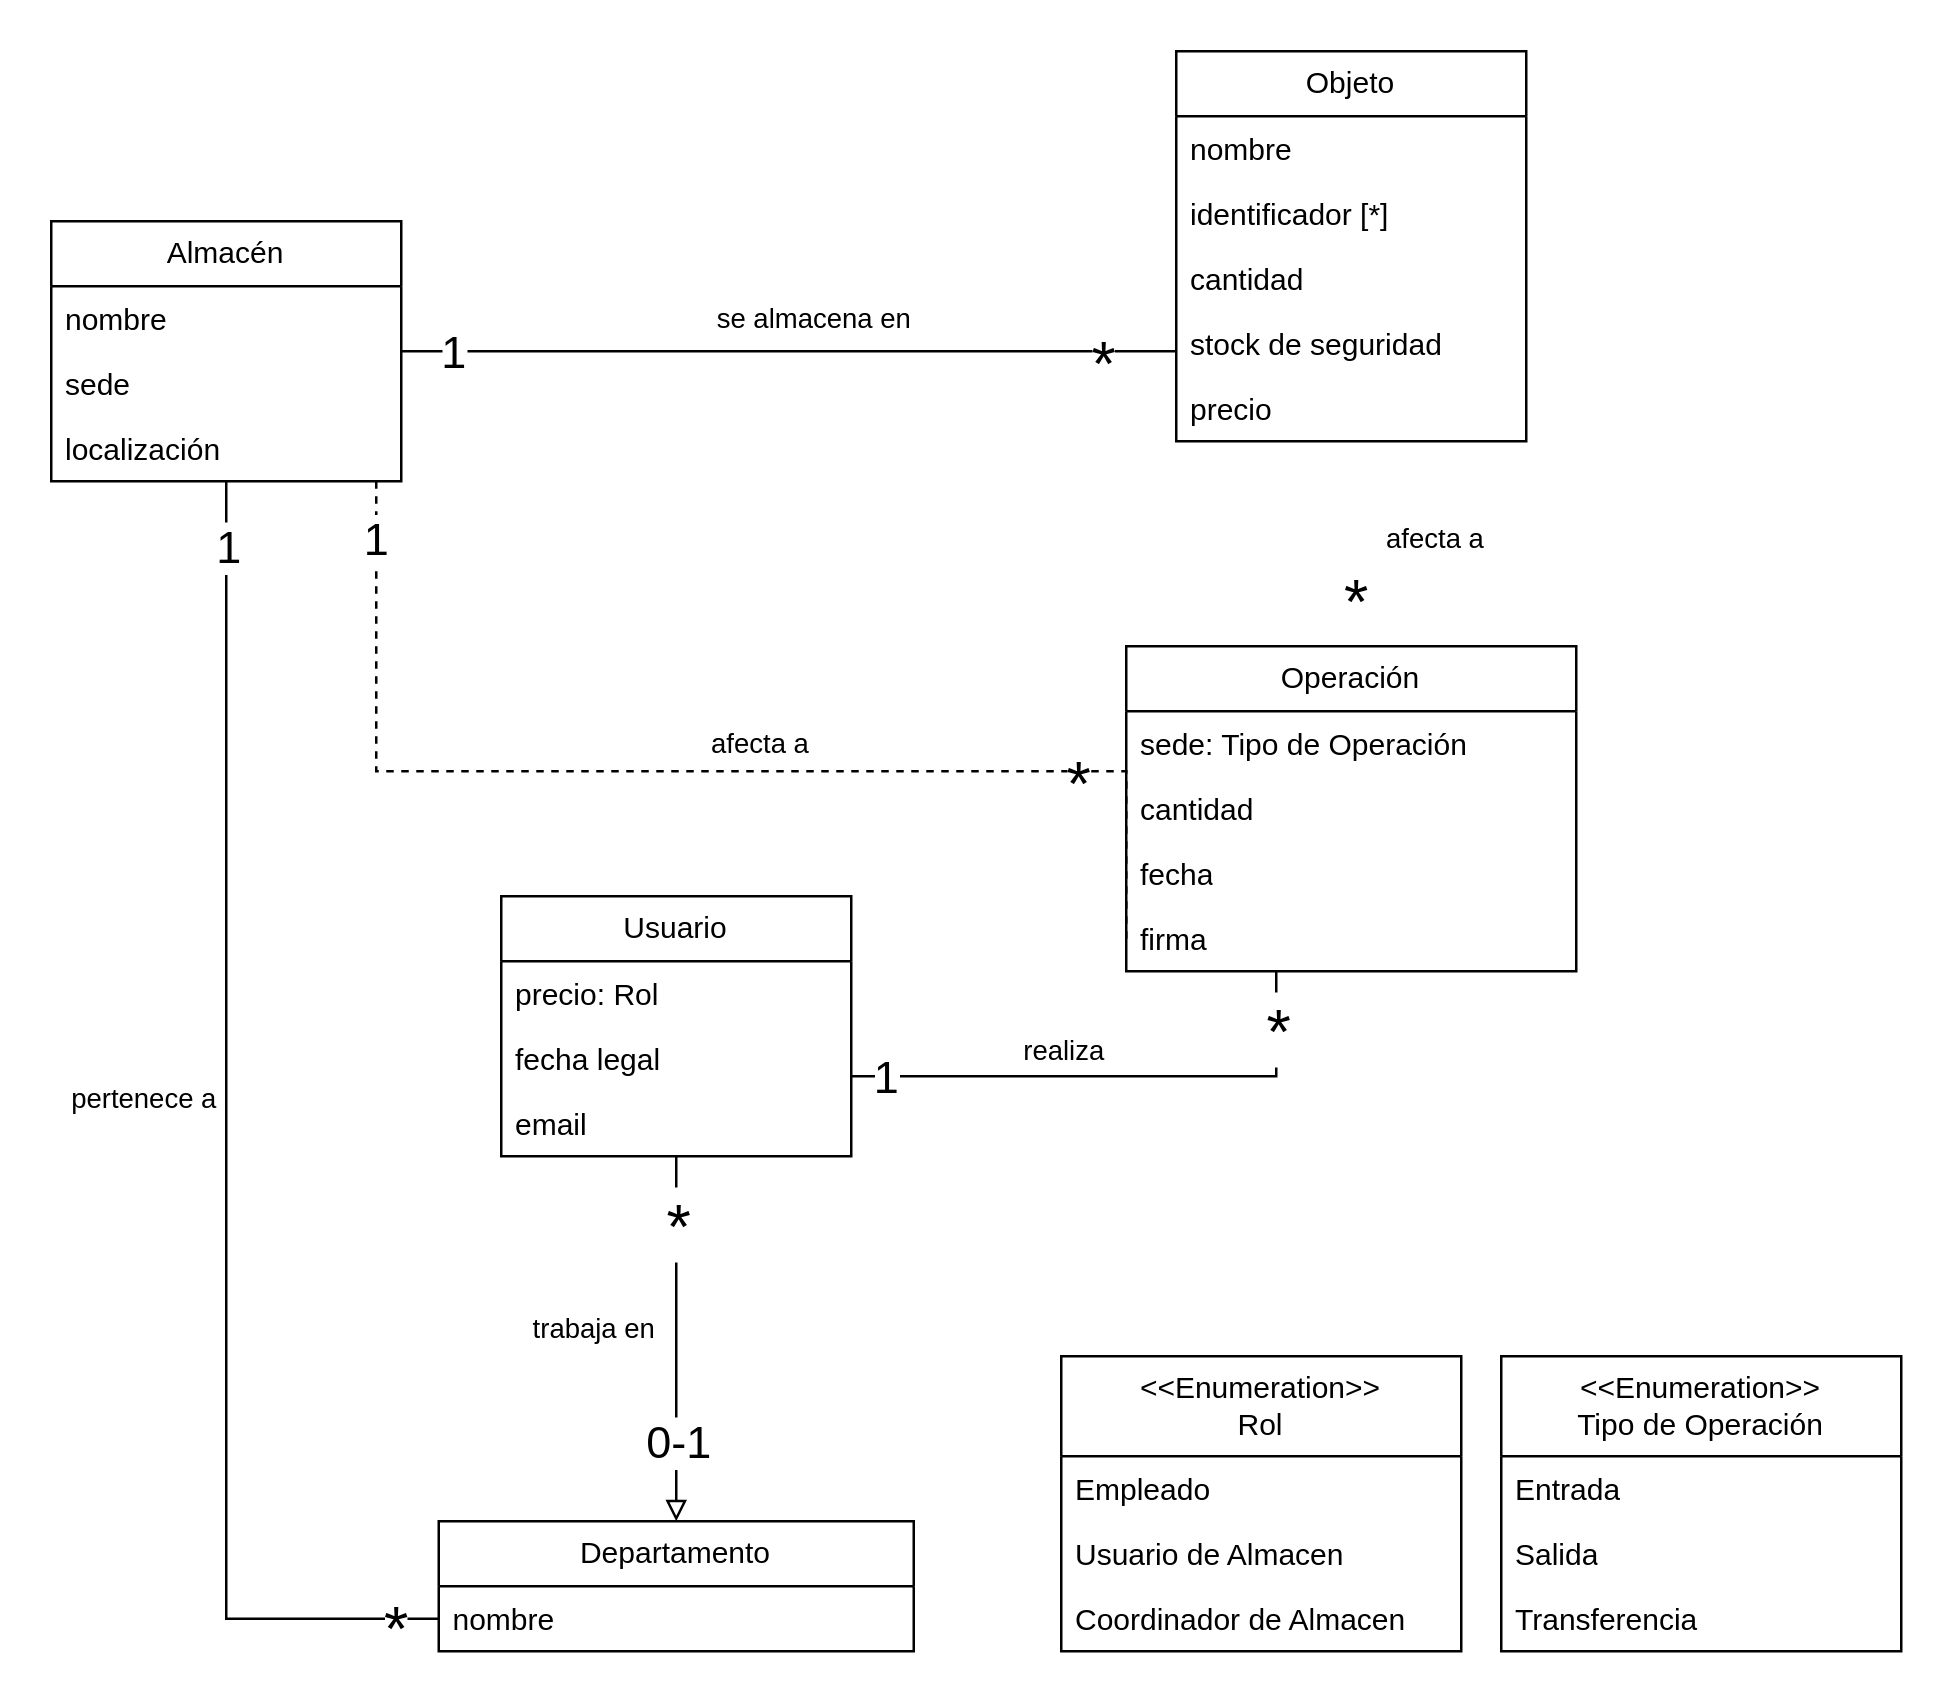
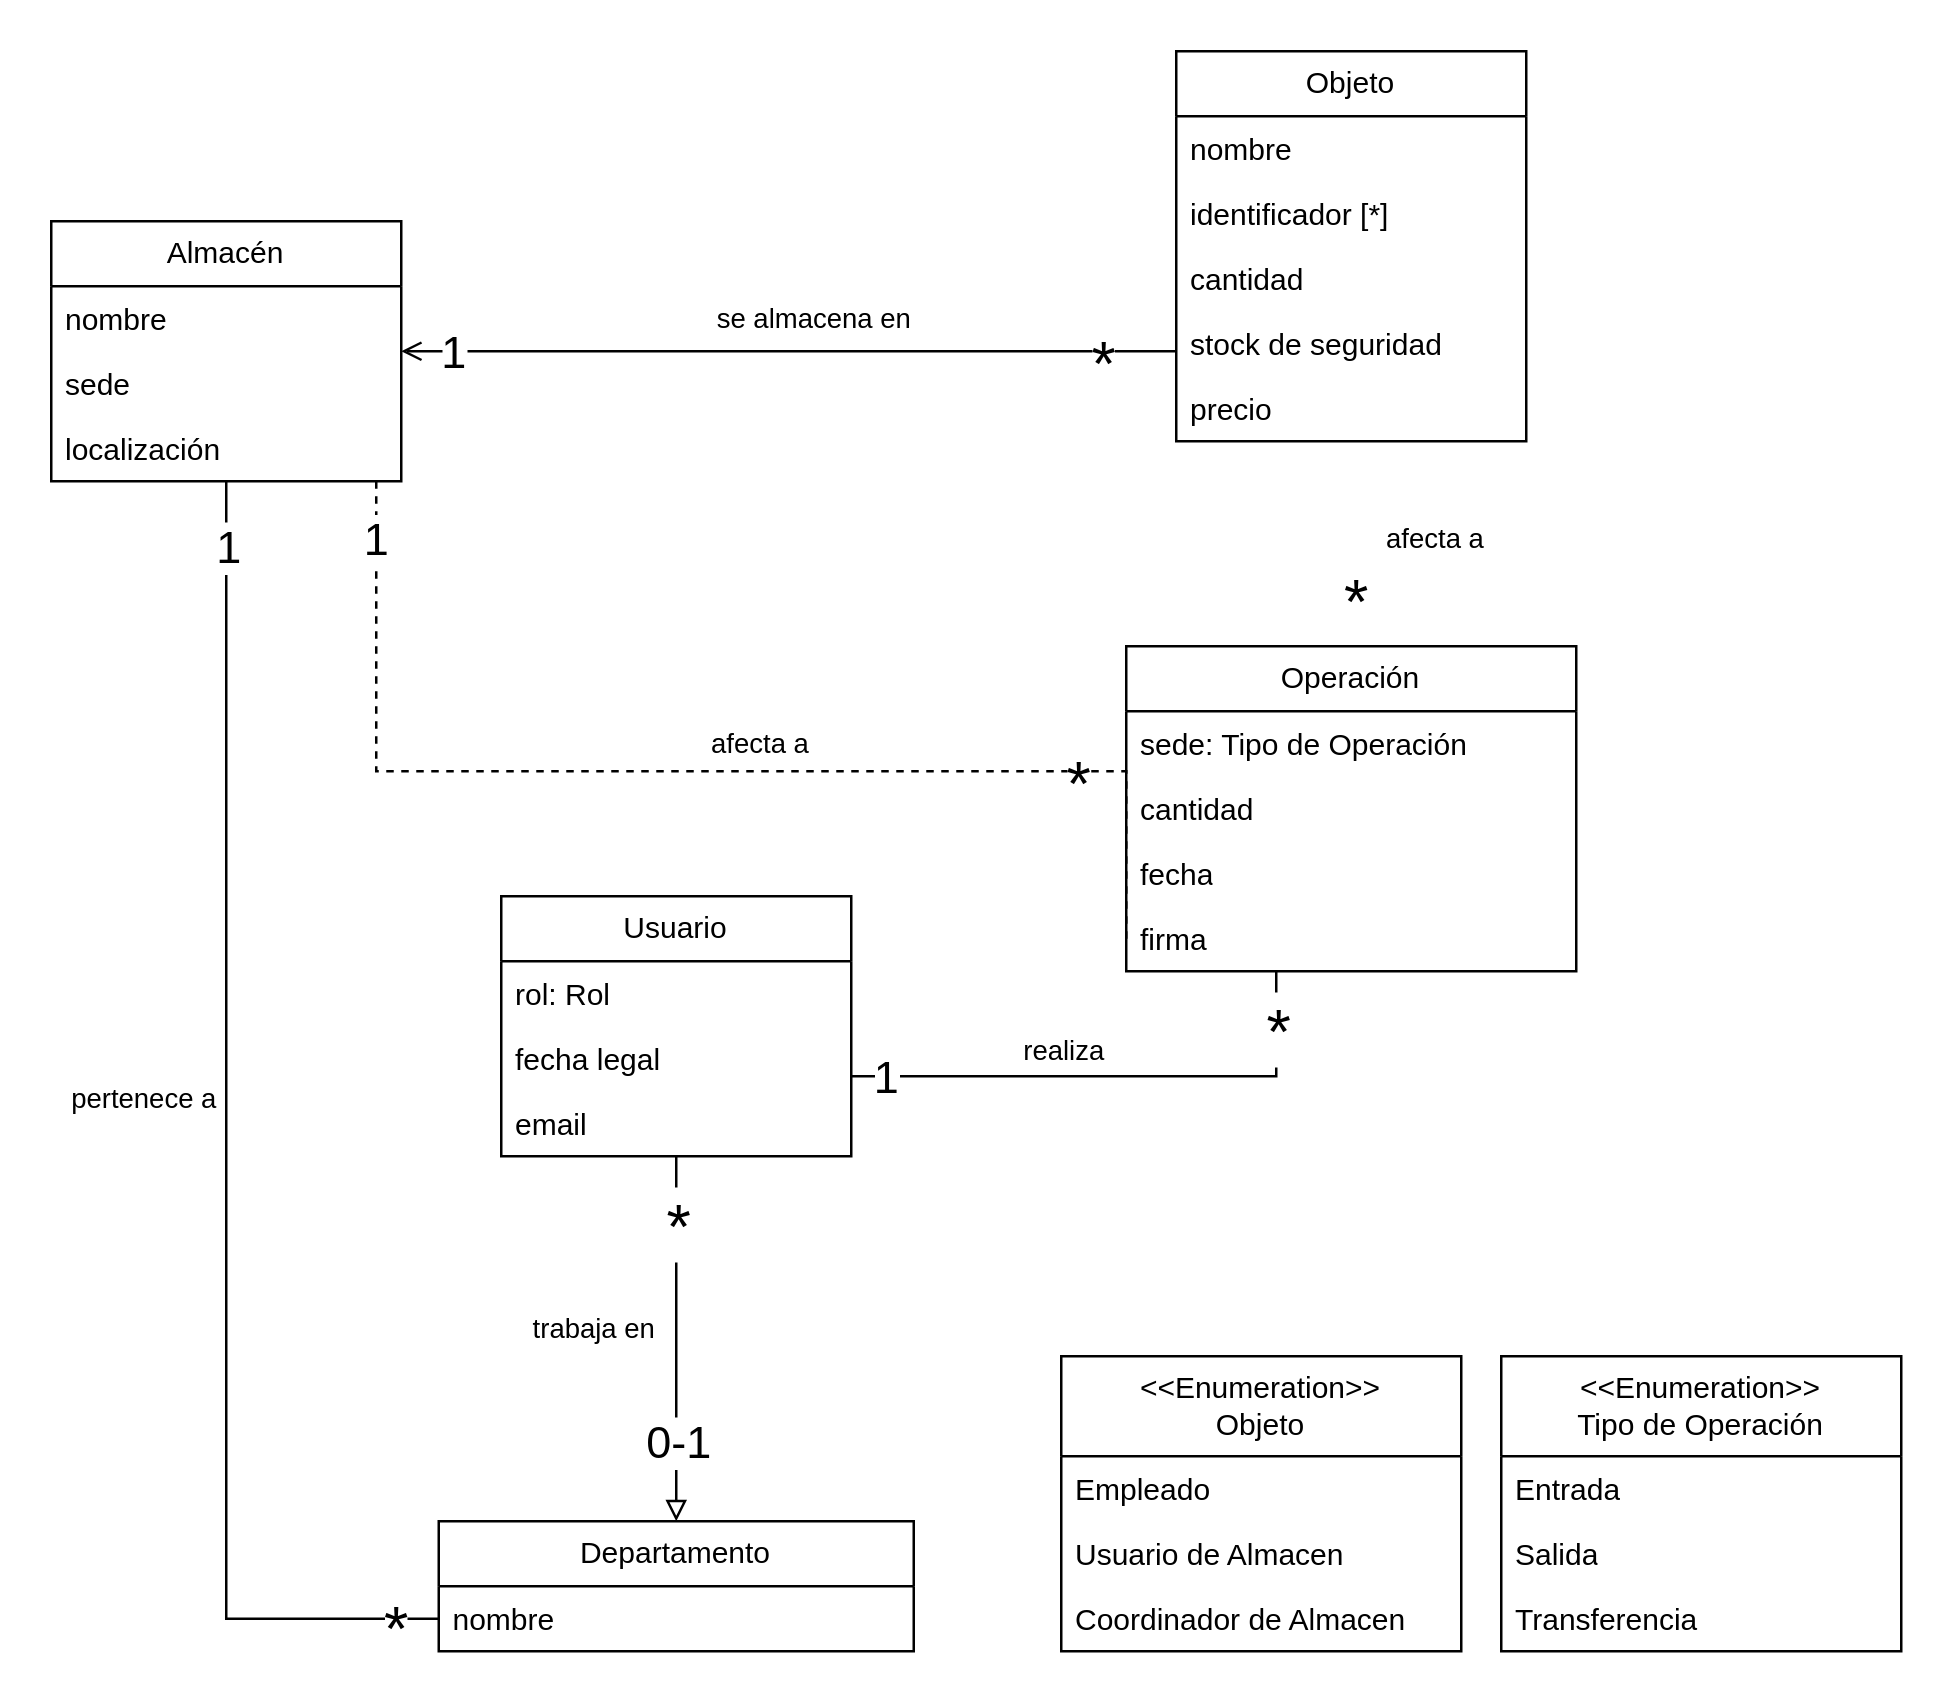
edge "Objeto" -- "Almacén": arrowhead none -> open
node "precio: Rol": label "precio: Rol" -> "rol: Rol"
node "<<Enumeration>> Rol": label "<<Enumeration>> Rol" -> "<<Enumeration>> Objeto"
